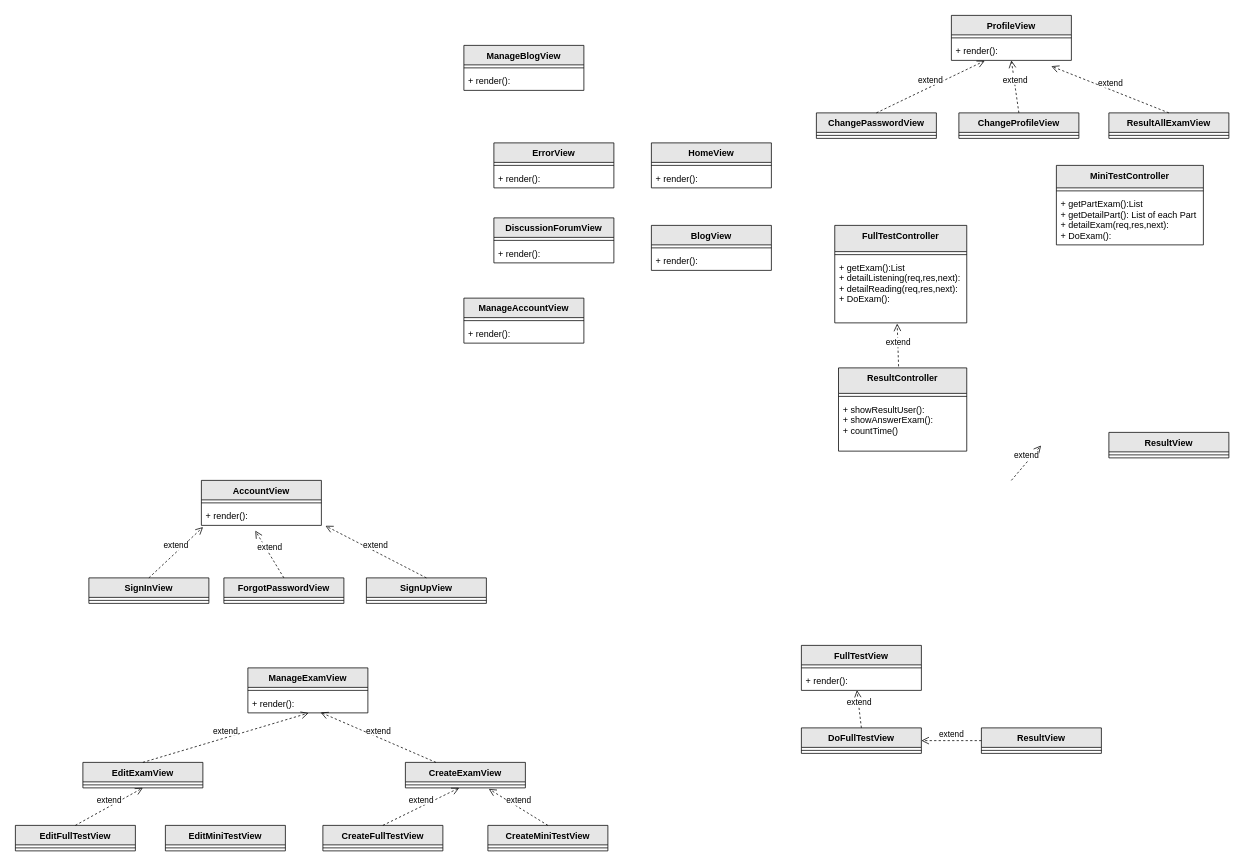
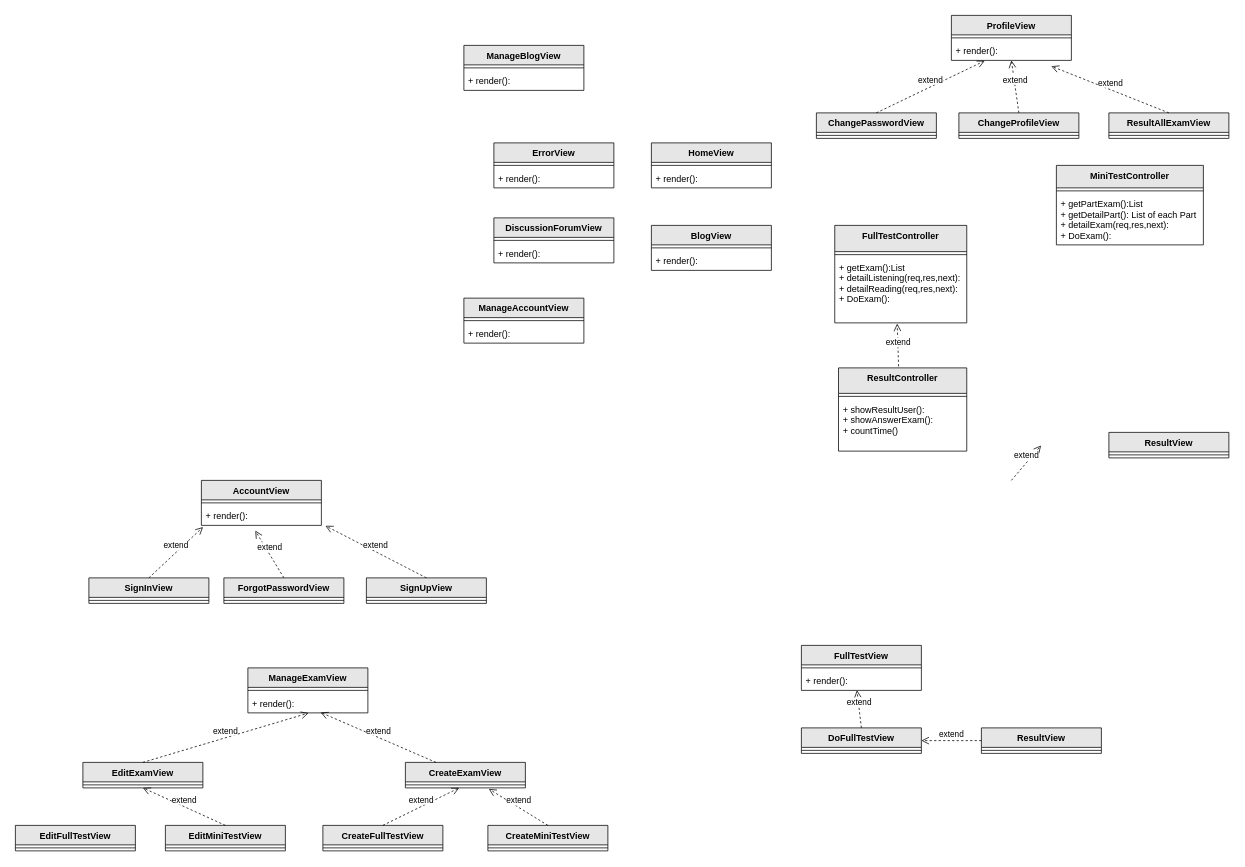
edge "EditFullTestView" -> "EditExamView": removed, label "extend"
edge "EditMiniTestView" -> "EditExamView": added, label "extend"
